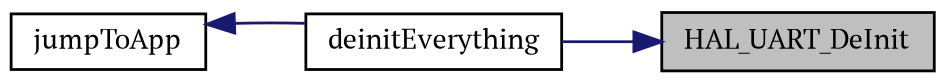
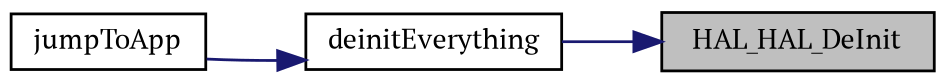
edge "deinitEverything" -> "jumpToApp": reversed
node "HAL_UART_DeInit": label "HAL_UART_DeInit" -> "HAL_HAL_DeInit"
